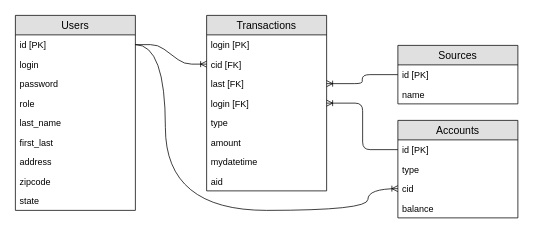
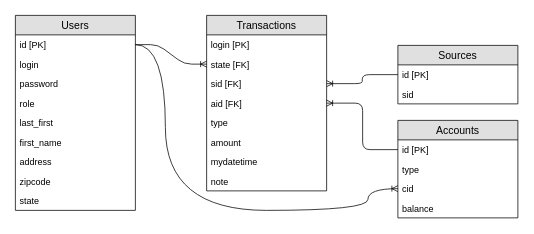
node "cid [FK]": label "cid [FK]" -> "state [FK]"
node "last [FK]": label "last [FK]" -> "sid [FK]"
node "name": label "name" -> "sid"
node "login [FK]": label "login [FK]" -> "aid [FK]"
node "last_name": label "last_name" -> "last_first"
node "first_last": label "first_last" -> "first_name"
node "aid": label "aid" -> "note"
